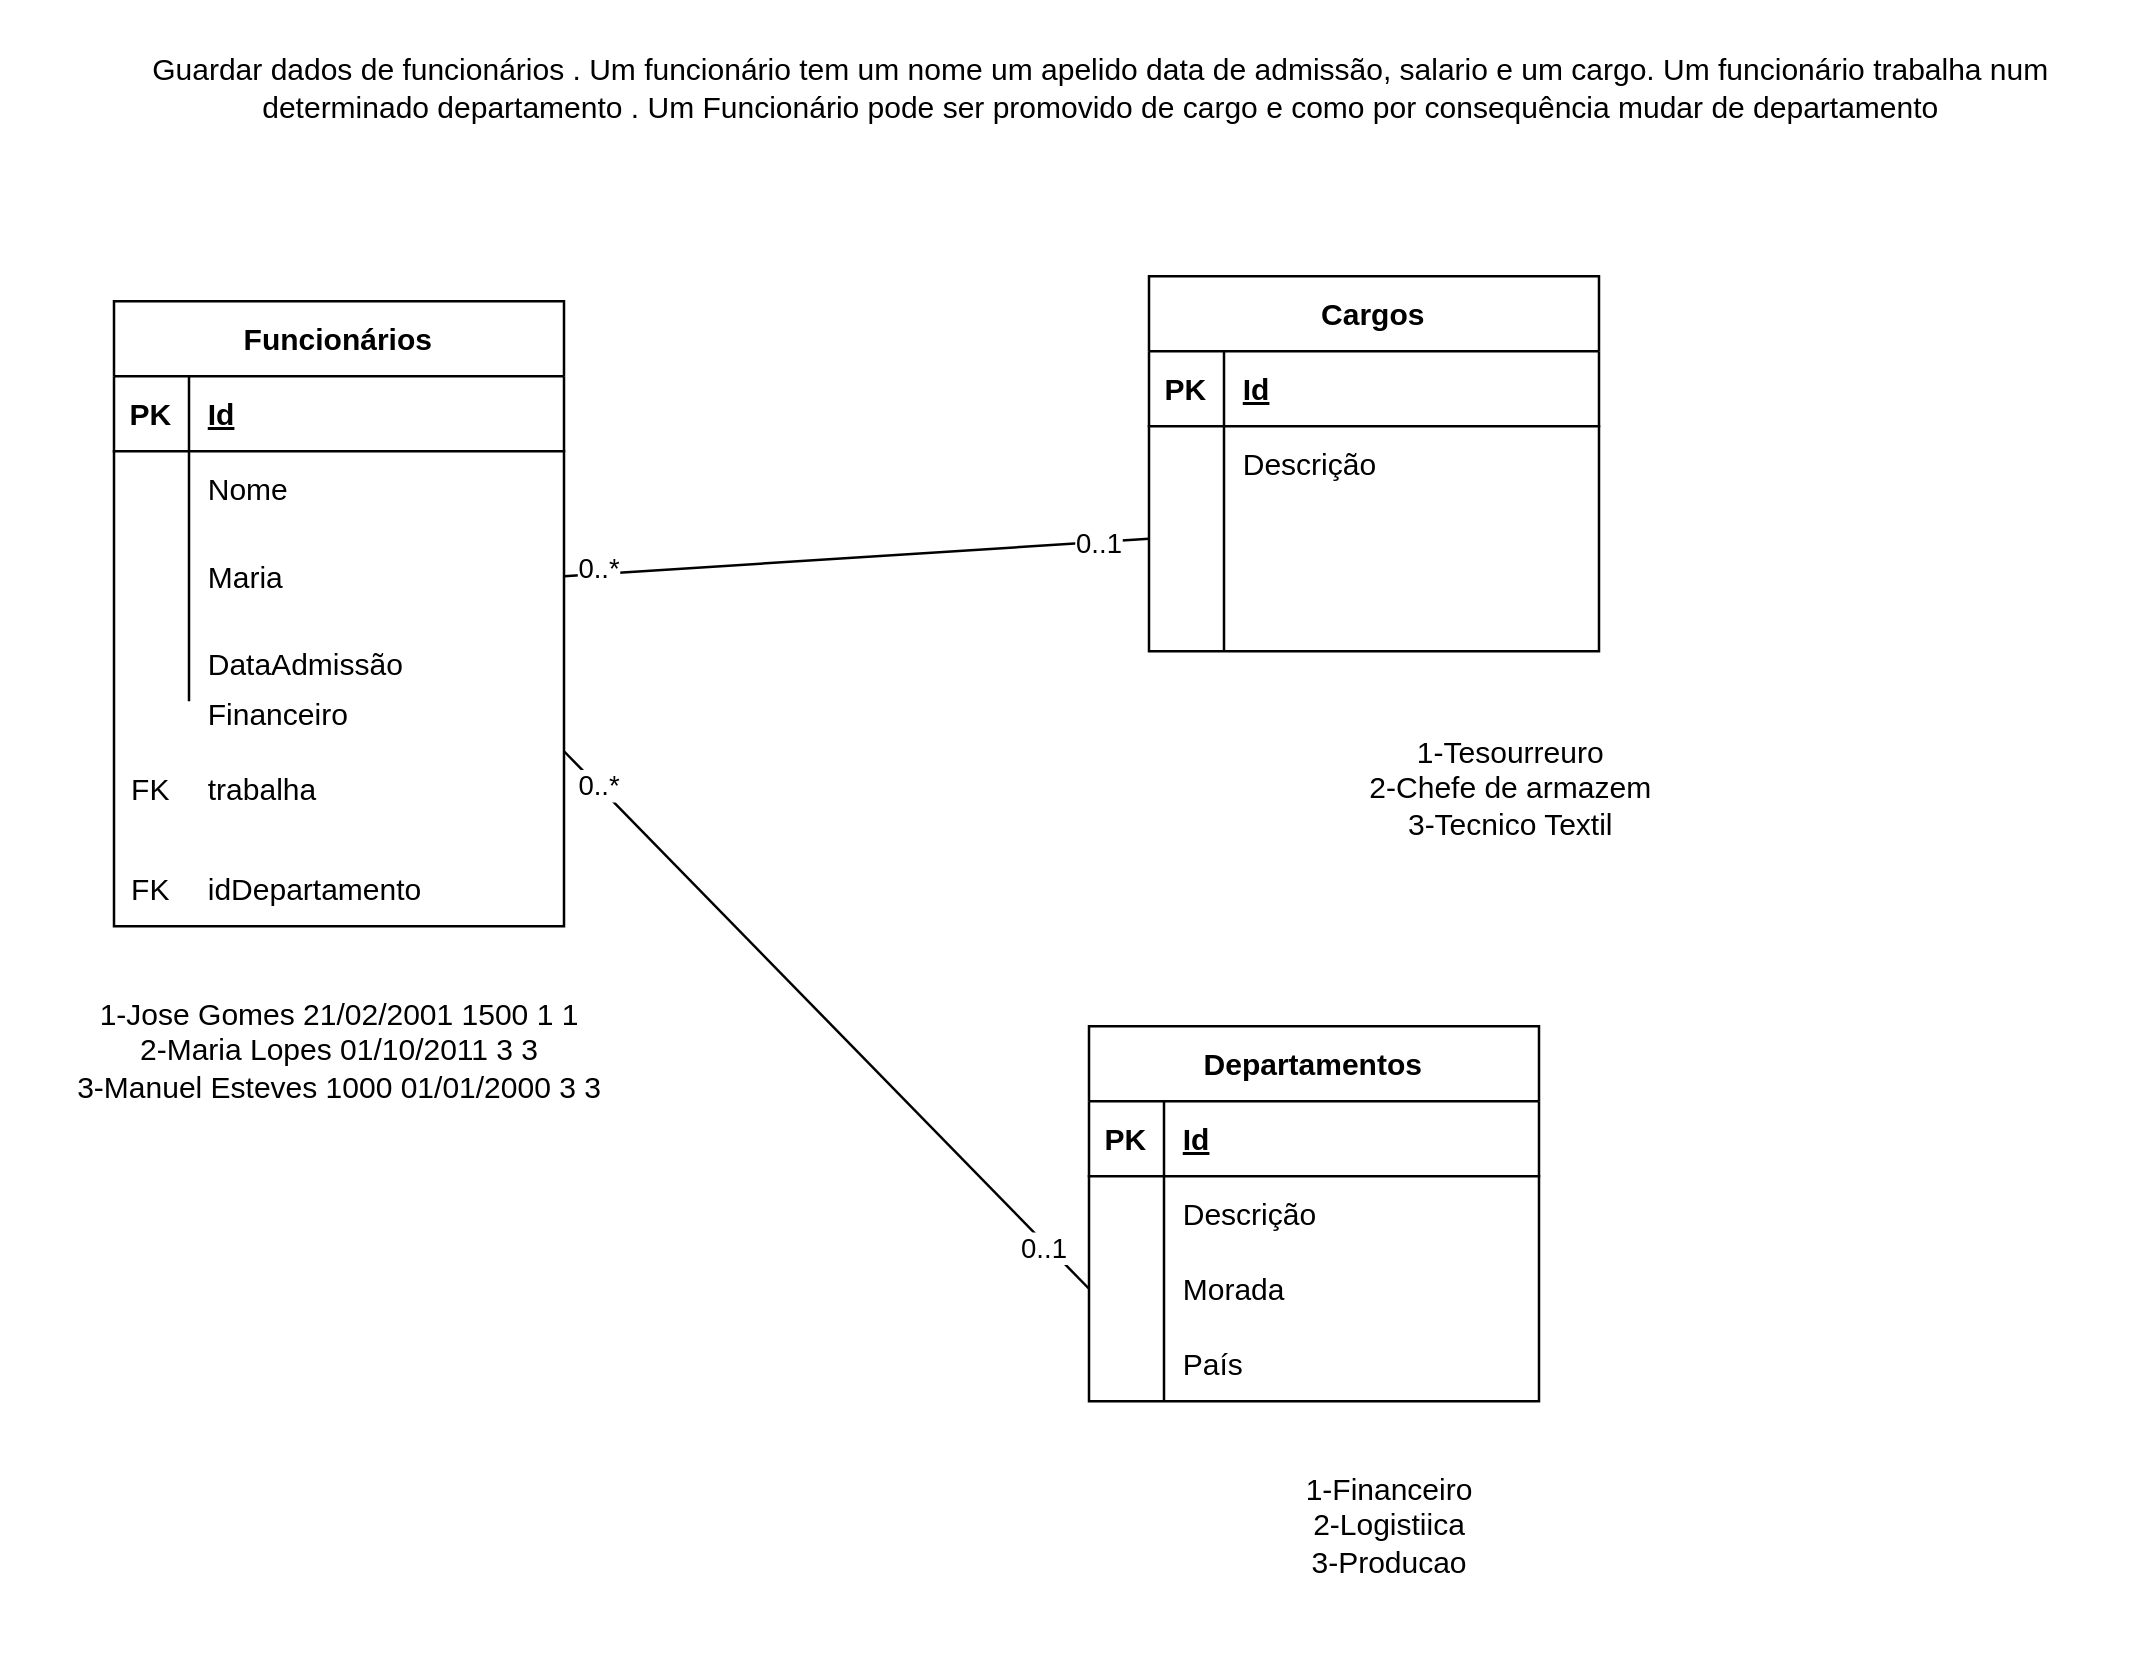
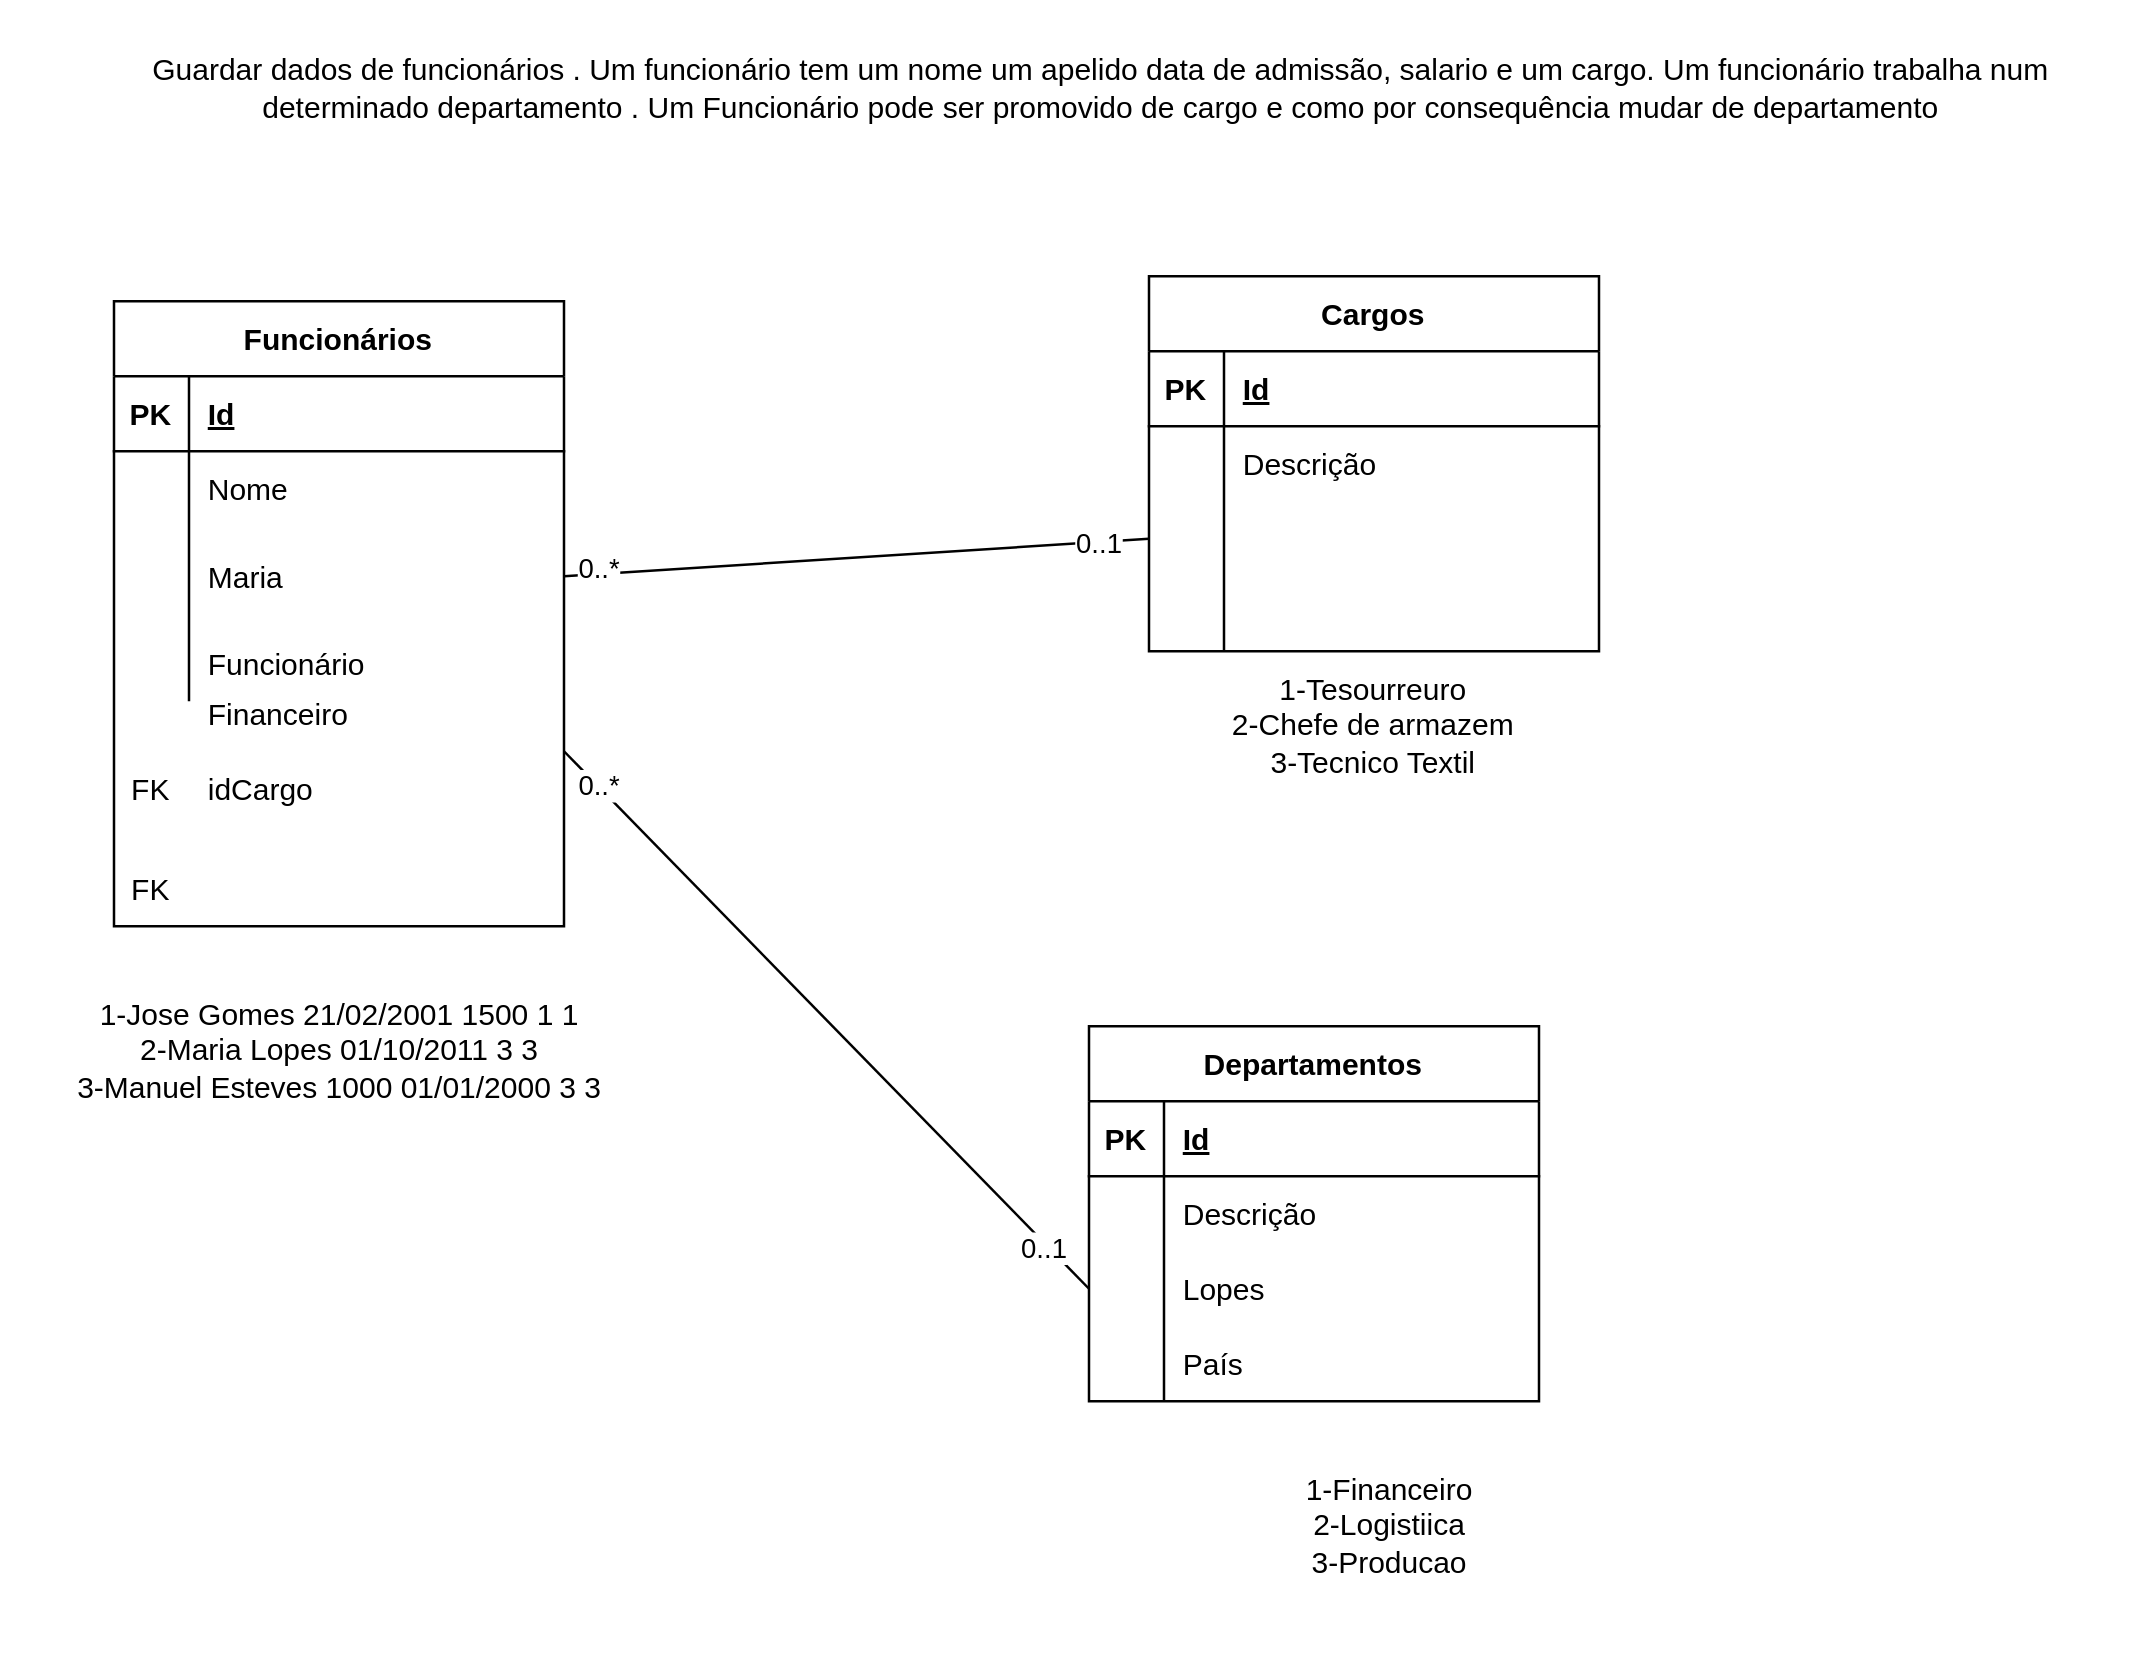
node "DataAdmissão": label "DataAdmissão" -> "Funcionário"
node "1-Tesourreuro 2-Chefe de armazem 3-Tecnico Textil": moved (1511, 789) -> (1374, 726)
node "trabalha": label "trabalha" -> "idCargo"
node "idDepartamento": removed
node "Morada": label "Morada" -> "Lopes"
